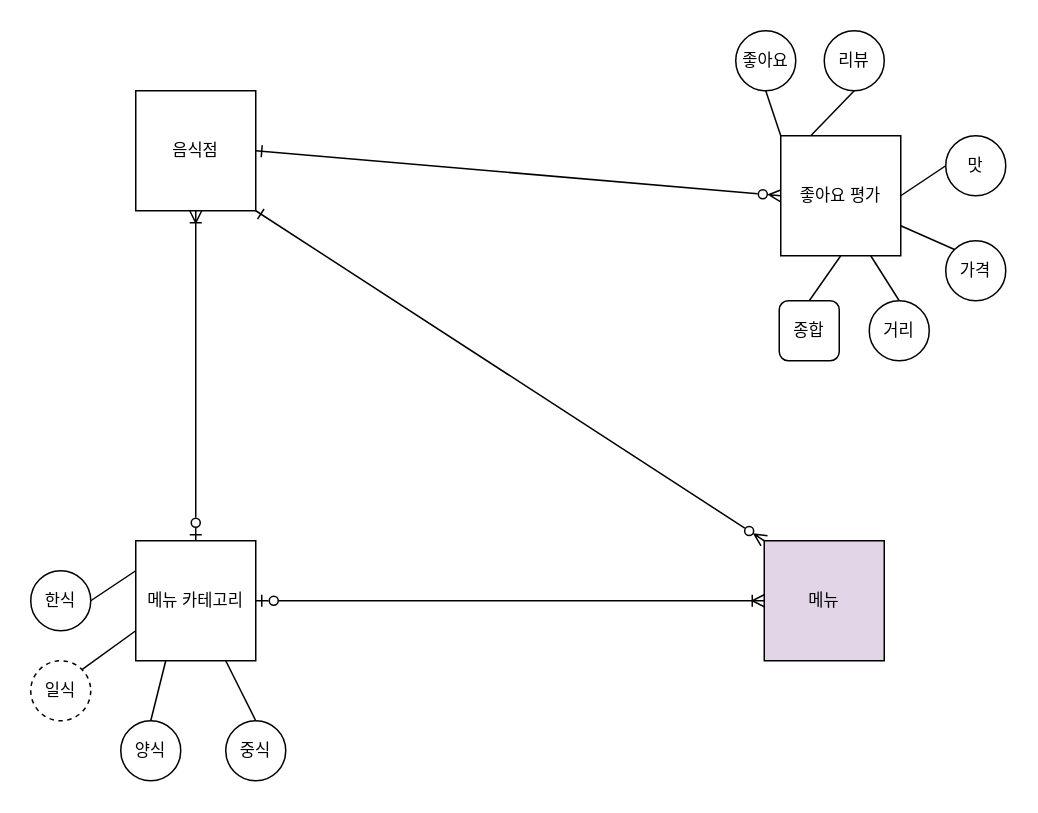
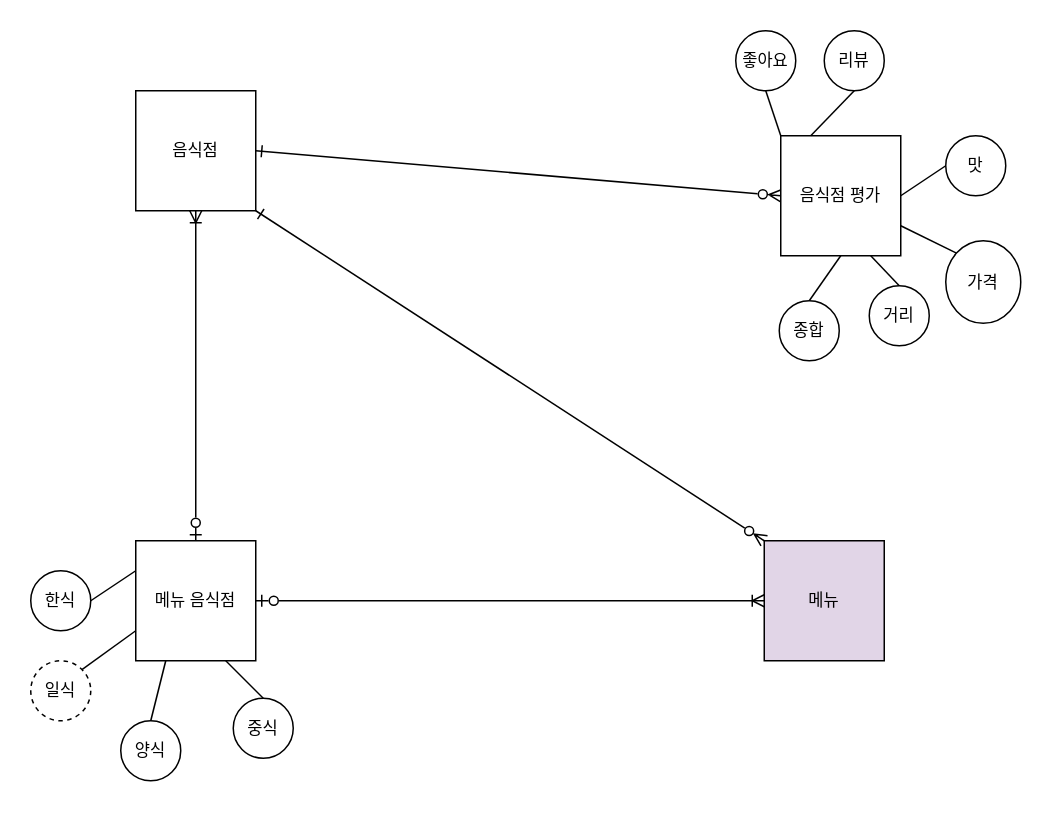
node "좋아요 평가": label "좋아요 평가" -> "음식점 평가"
node "가격": size 60x60 -> 75x83
node "종합": shape rounded rectangle -> ellipse
node "거리": moved (899, 331) -> (899, 316)
node "메뉴 카테고리": label "메뉴 카테고리" -> "메뉴 음식점"
node "중식": moved (256, 751) -> (263, 728)
